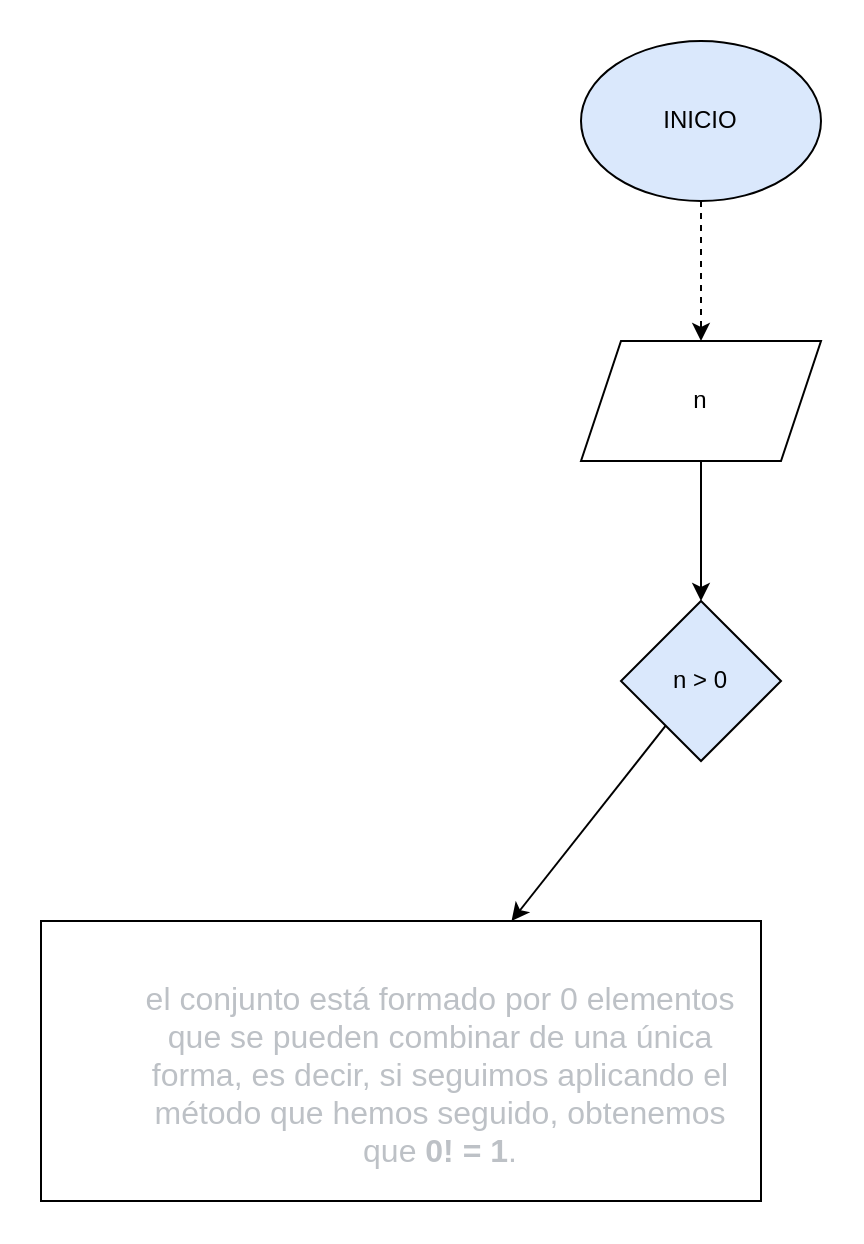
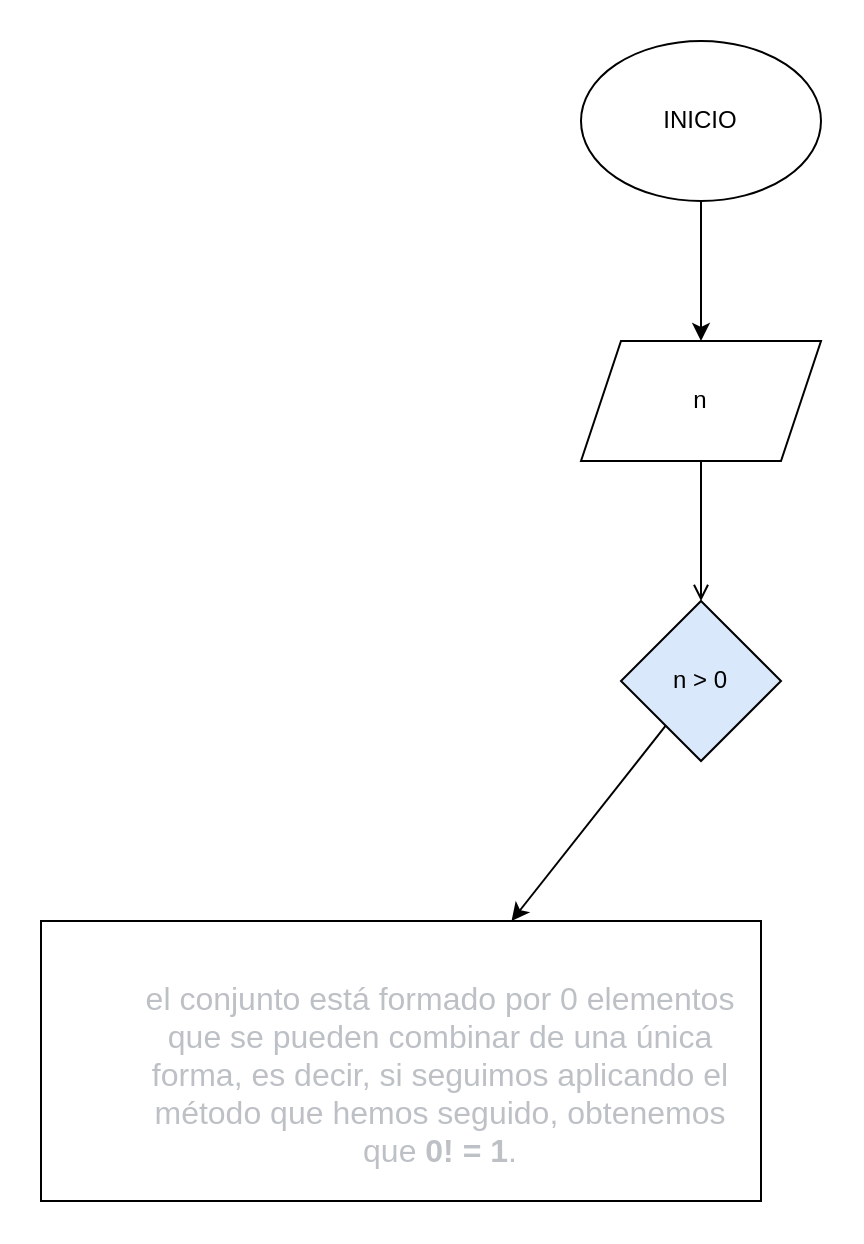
node "INICIO": fillcolor #dae8fc -> #ffffff
edge "INICIO" -> "n": style dashed -> solid
edge "n" -> "n > 0": arrowhead classic -> open
